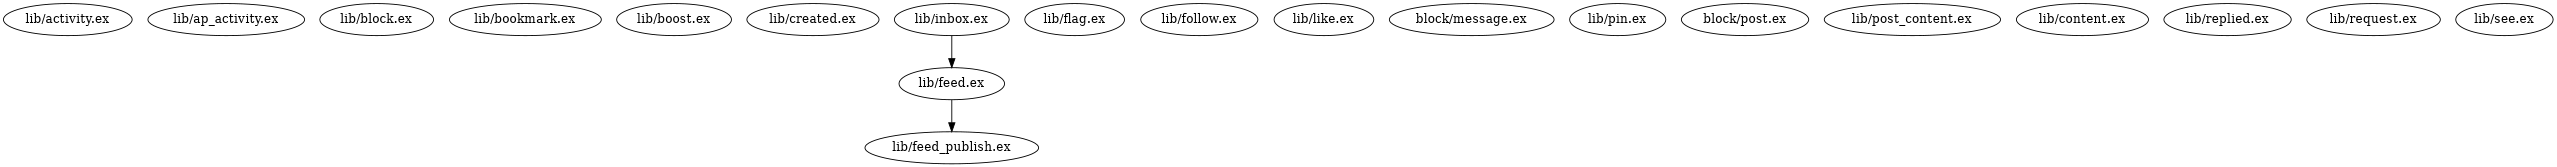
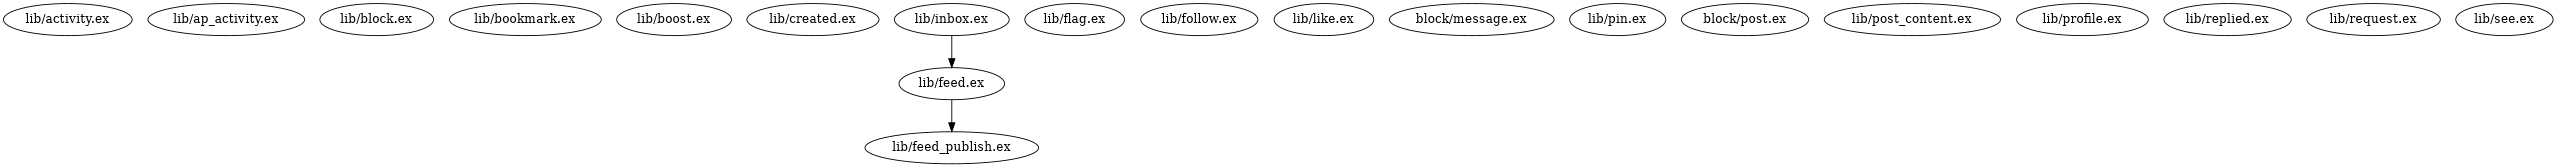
node "lib/content.ex": label "lib/content.ex" -> "lib/profile.ex"
